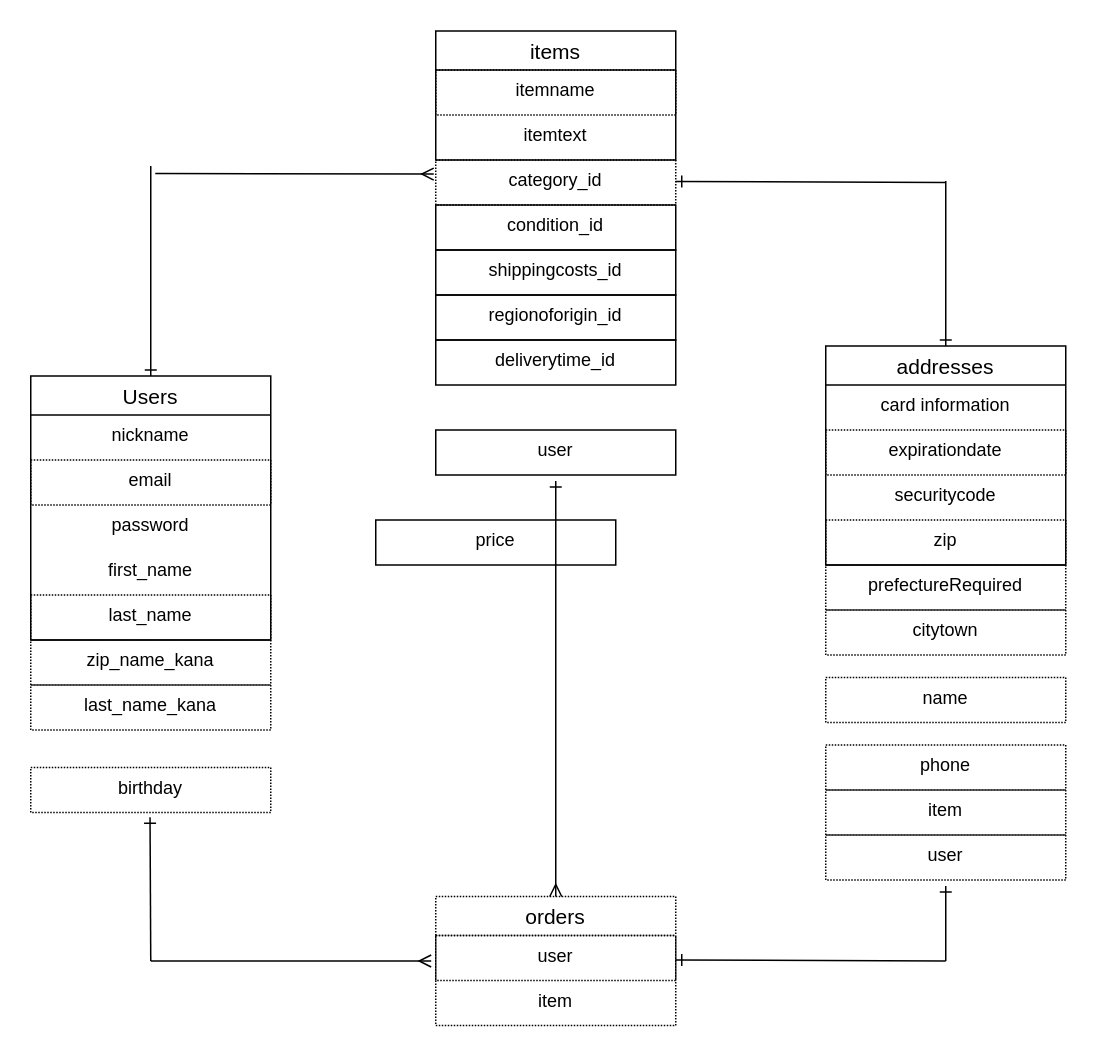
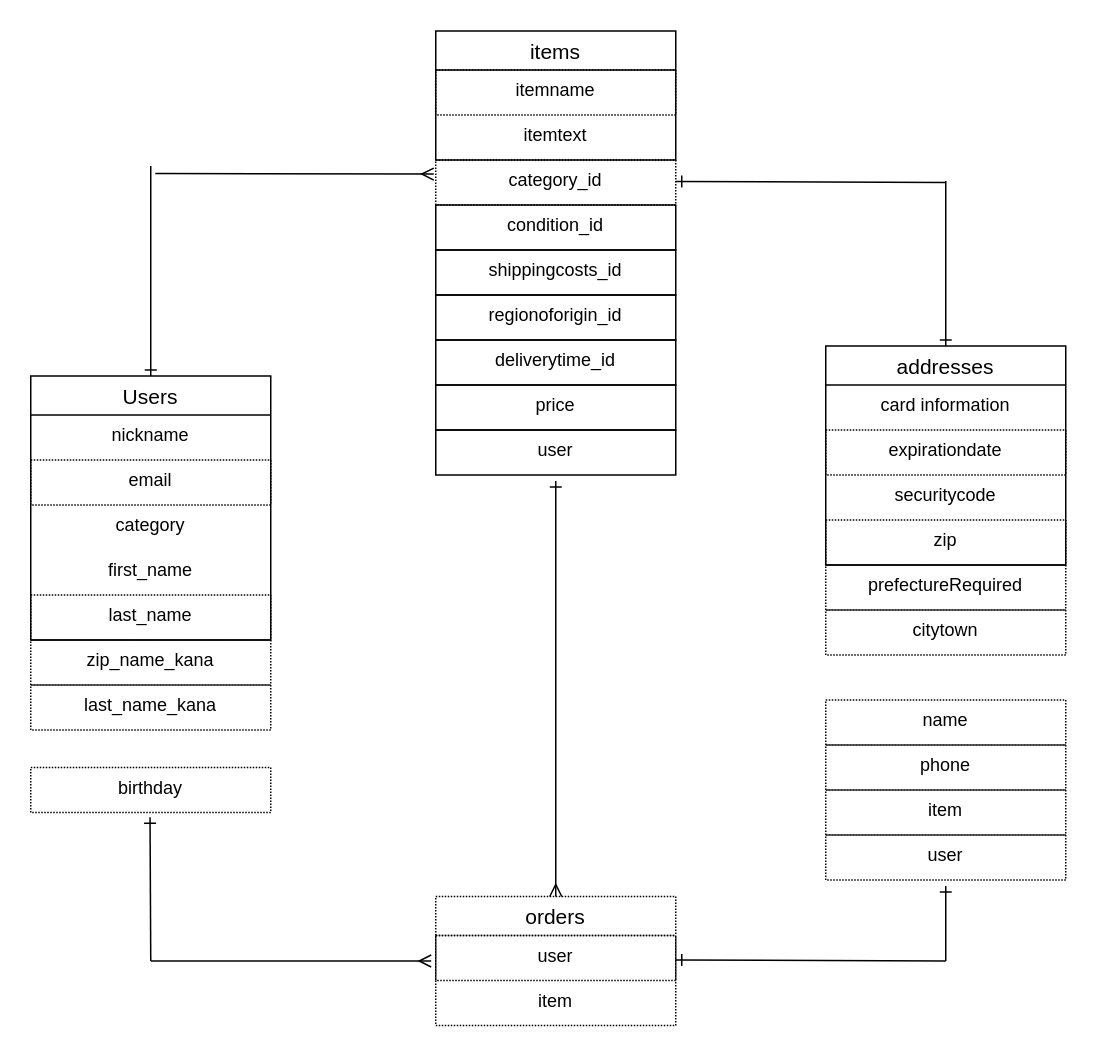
node "password": label "password" -> "category"
node "price": moved (496, 542) -> (556, 407)
node "name": moved (946, 700) -> (946, 722)
